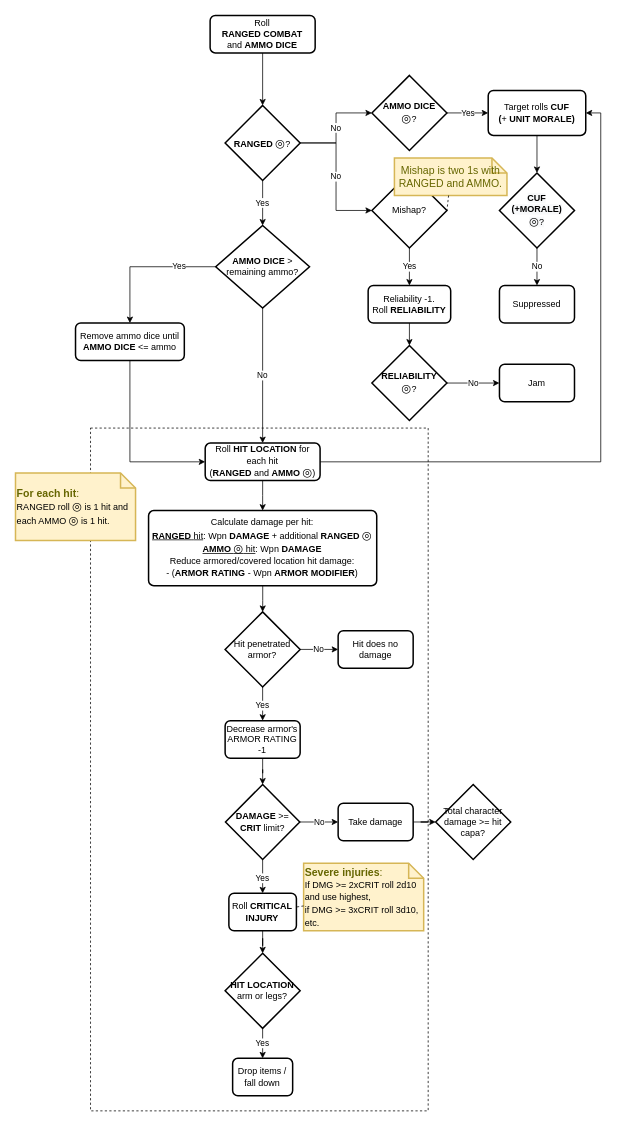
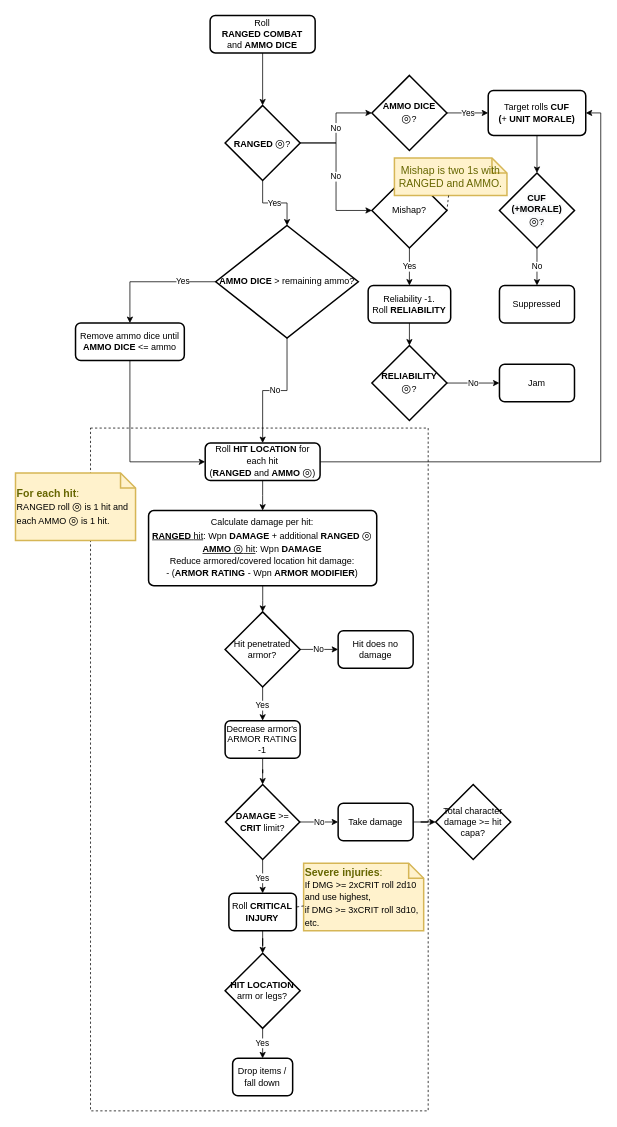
node "AMMO DICE > remaining ammo?": size 94x83 -> 143x113
